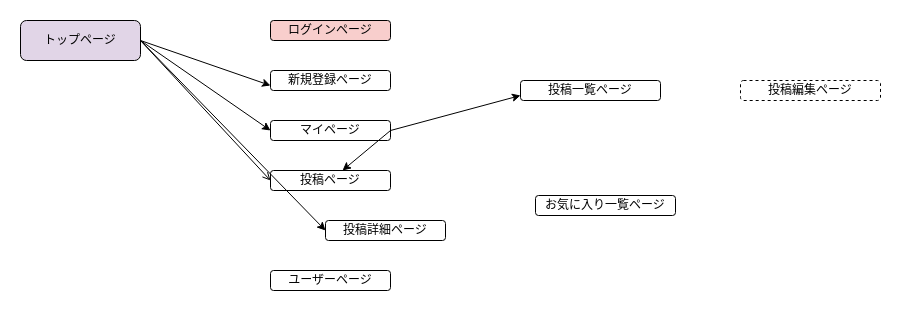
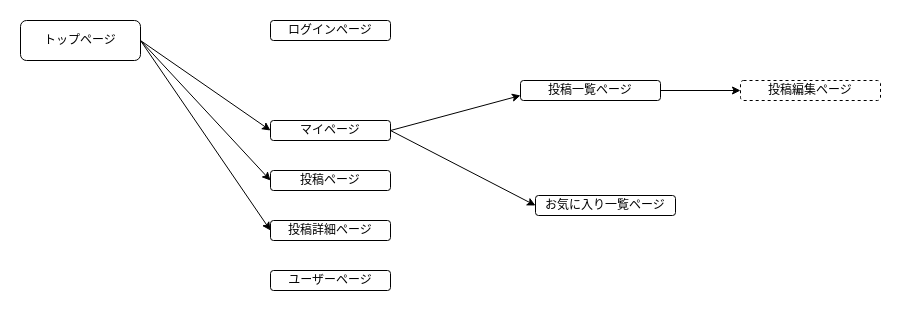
node "ログインページ": fillcolor #f8cecc -> #ffffff
node "トップページ": fillcolor #e1d5e7 -> #ffffff
edge "トップページ" -> "新規登録ページ": removed
node "新規登録ページ": removed
edge "投稿一覧ページ" -> "投稿編集ページ": added
edge "マイページ" -> "投稿ページ": now "マイページ" -> "お気に入り一覧ページ"
edge "トップページ" -> "投稿ページ": arrowhead open -> classic
node "投稿詳細ページ": moved (386, 231) -> (331, 231)
